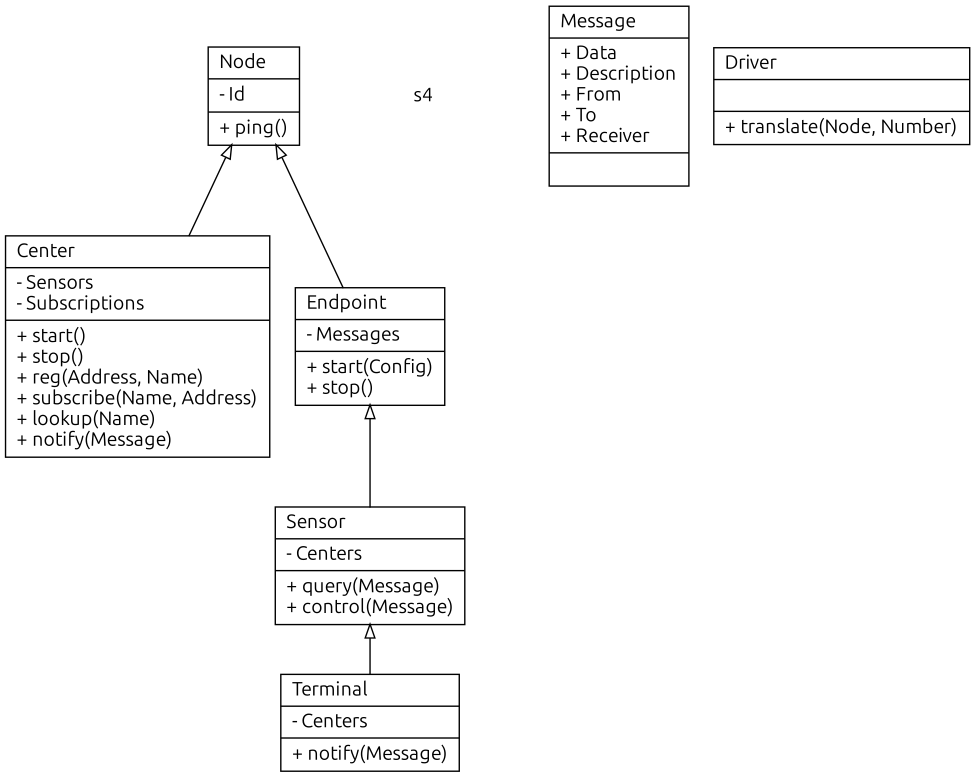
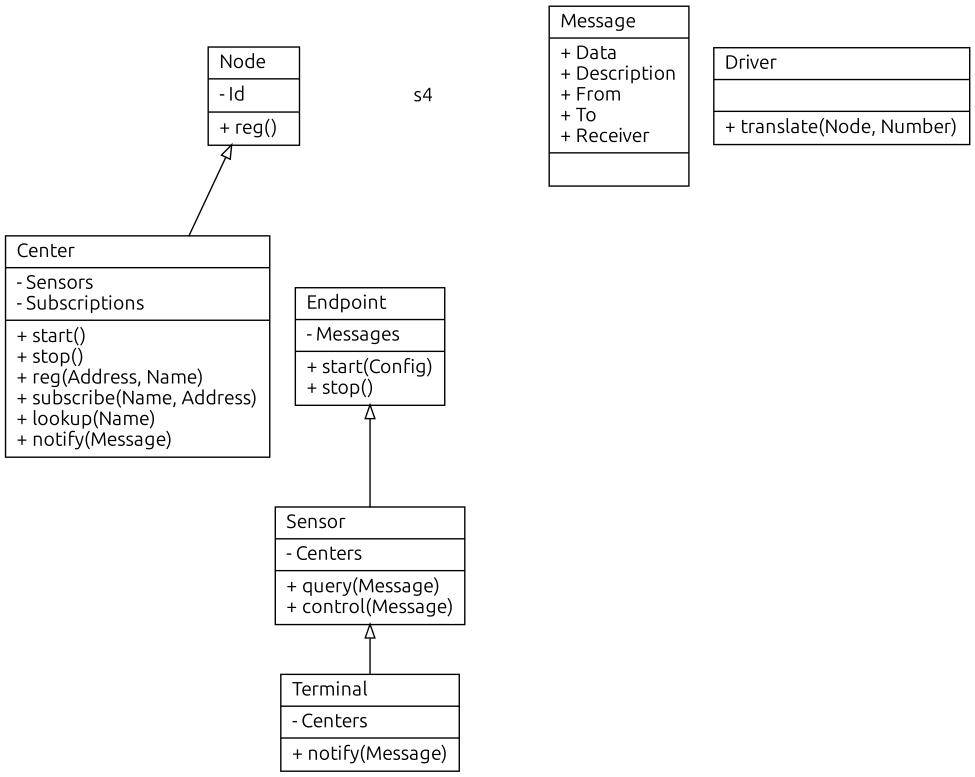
node "Node": text "+ ping()" -> "+ reg()"
edge "Endpoint" -> "Node": removed
